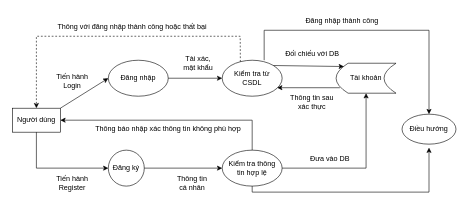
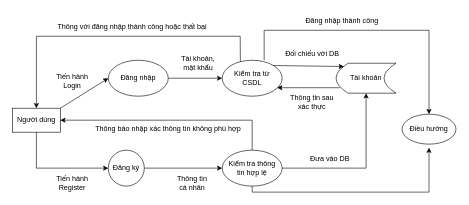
edge "Kiểm tra từ CSDL" -> "Người dùng": style dashed -> solid
node "Tài xác, mật khẩu": label "Tài xác, mật khẩu" -> "Tài khoản, mật khẩu"
